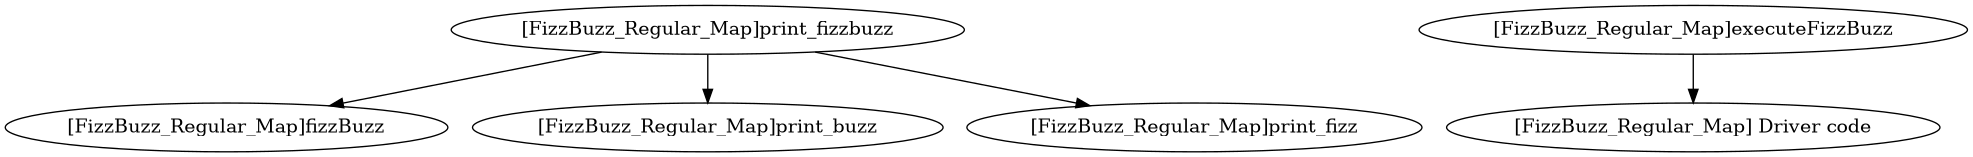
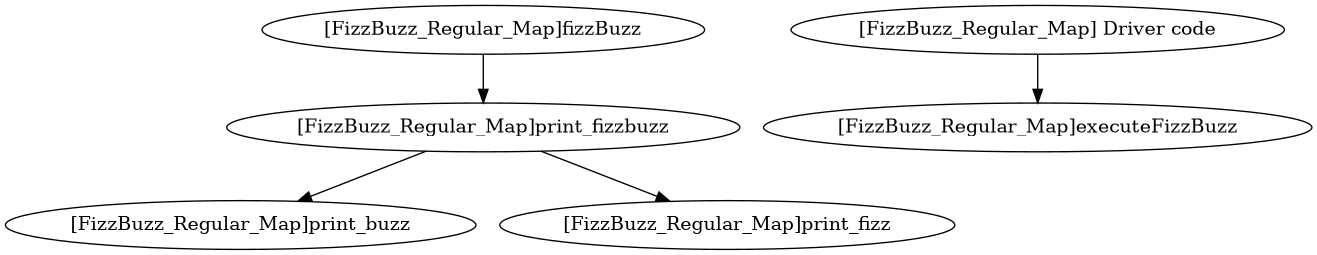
edge "[FizzBuzz_Regular_Map]executeFizzBuzz" -> "[FizzBuzz_Regular_Map] Driver code": reversed
edge "[FizzBuzz_Regular_Map]print_fizzbuzz" -> "[FizzBuzz_Regular_Map]fizzBuzz": reversed
